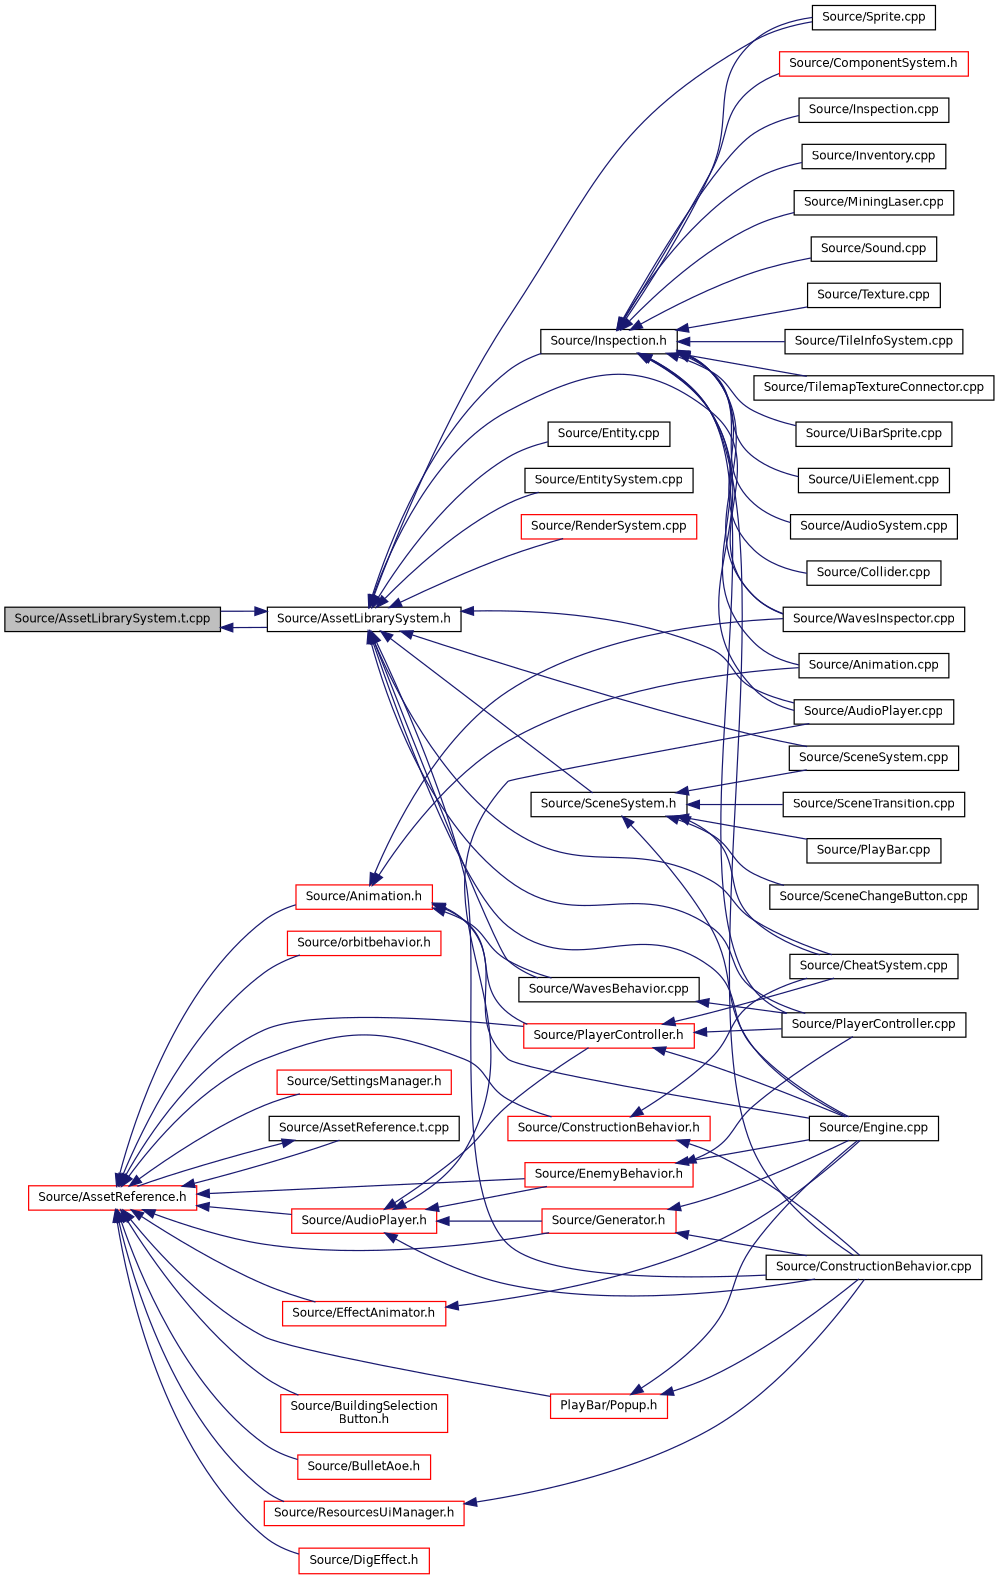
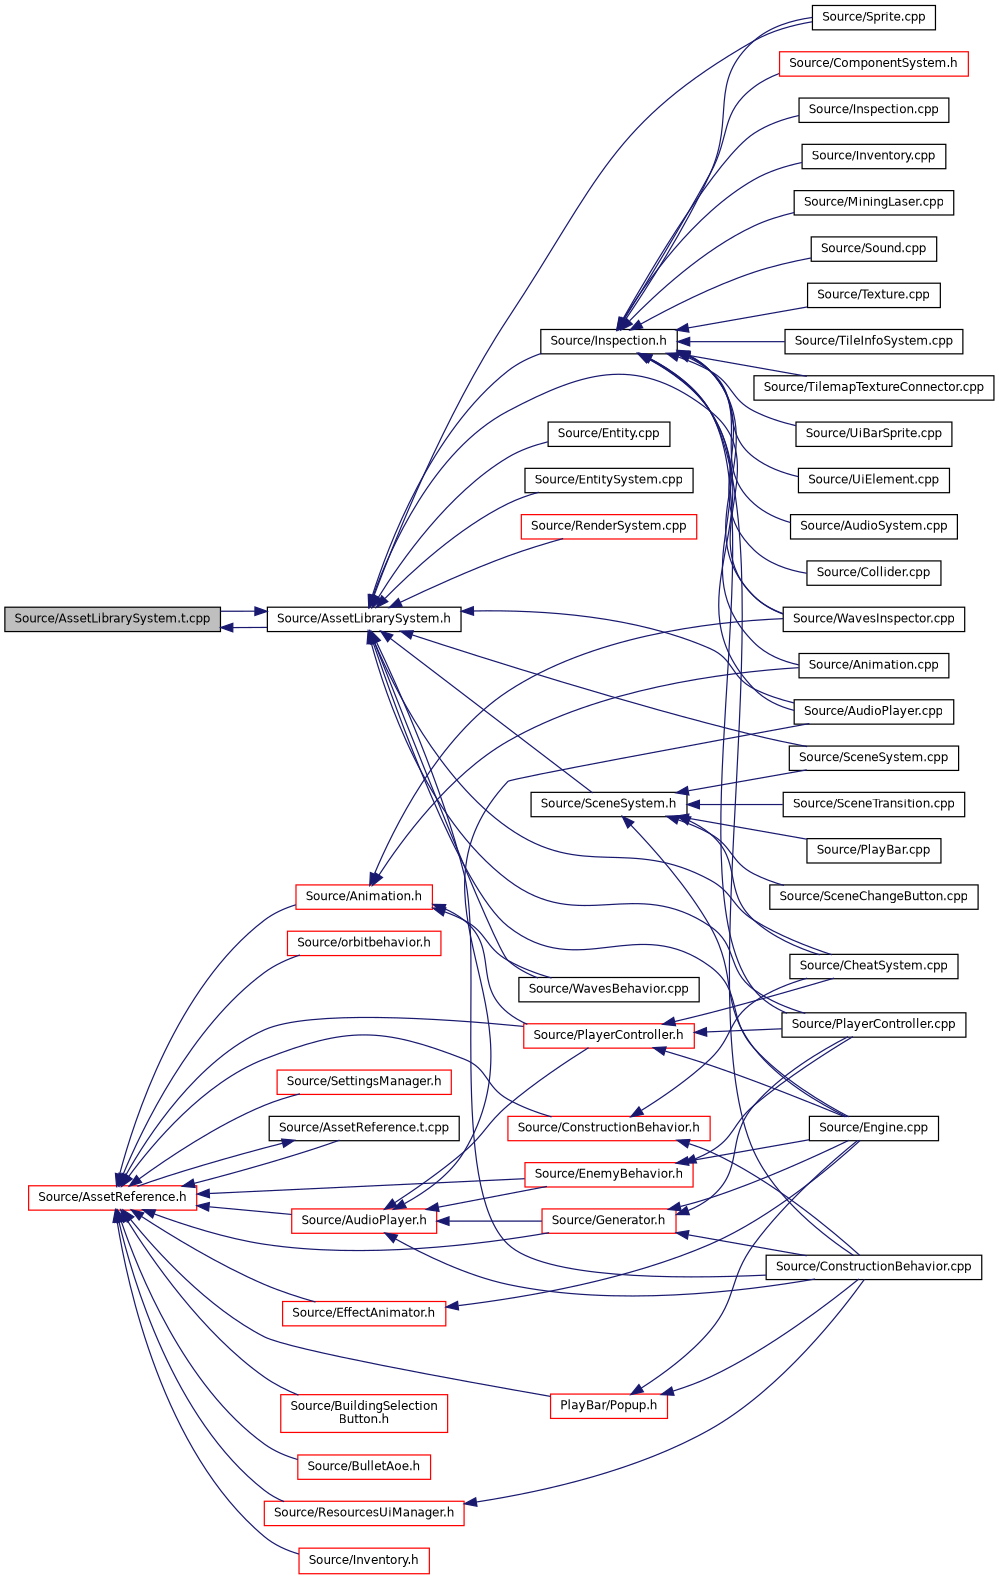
edge "Source/PlayerController.cpp" -> "Source/WavesBehavior.cpp": now "Source/PlayerController.cpp" -> "Source/Generator.h"
edge "Source/Engine.cpp" -> "Source/Animation.h": removed
node "Source/DigEffect.h": label "Source/DigEffect.h" -> "Source/Inventory.h"
